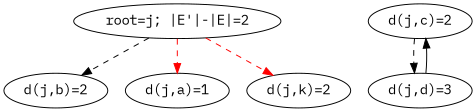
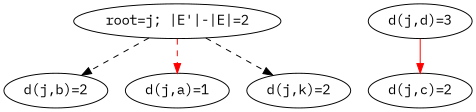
edge "d(j,c)=2" -> "d(j,d)=3": removed
edge "root=j; |E'|-|E|=2" -> "d(j,k)=2": color red -> black
edge "d(j,d)=3" -> "d(j,c)=2": color black -> red
